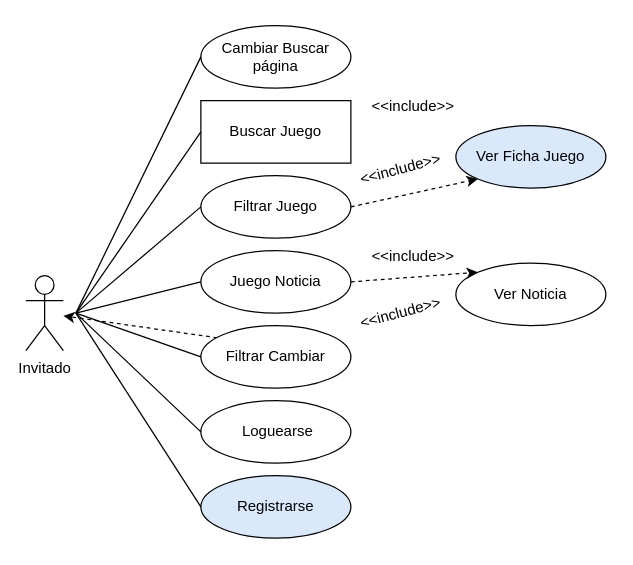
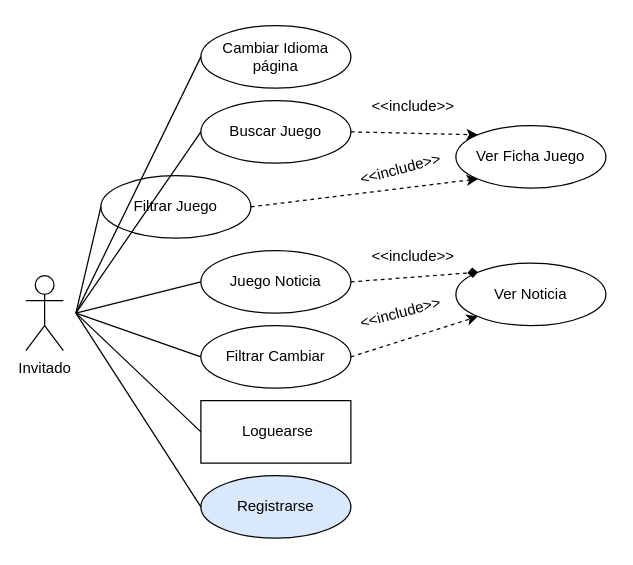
node "Cambiar Buscar página": label "Cambiar Buscar página" -> "Cambiar Idioma página"
node "Buscar Juego": shape rectangle -> ellipse
edge "Buscar Juego" -> "Ver Ficha Juego": added
node "Ver Ficha Juego": fillcolor #dae8fc -> #ffffff
node "Filtrar Juego": moved (276, 207) -> (176, 207)
edge "Juego Noticia" -> "Ver Noticia": arrowhead classic -> diamond
edge "Filtrar Cambiar" -> "Invitado": now "Filtrar Cambiar" -> "Ver Noticia"
node "Loguearse": shape ellipse -> rectangle
